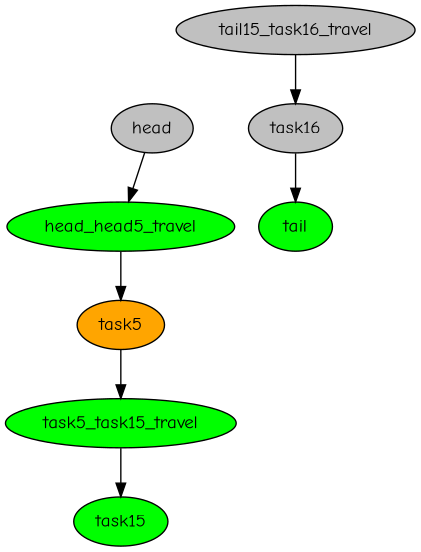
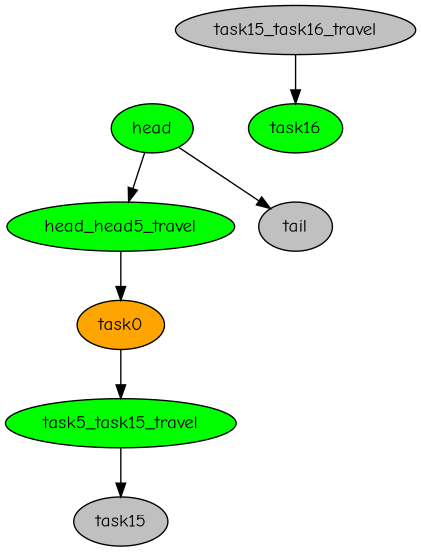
node "tail15_task16_travel": label "tail15_task16_travel" -> "task15_task16_travel"
node "head": fillcolor gray -> green
node "task16": fillcolor gray -> green
edge "task16" -> "tail": now "head" -> "tail"
node "tail": fillcolor green -> gray
node "task5": label "task5" -> "task0"
node "task15": fillcolor green -> gray
